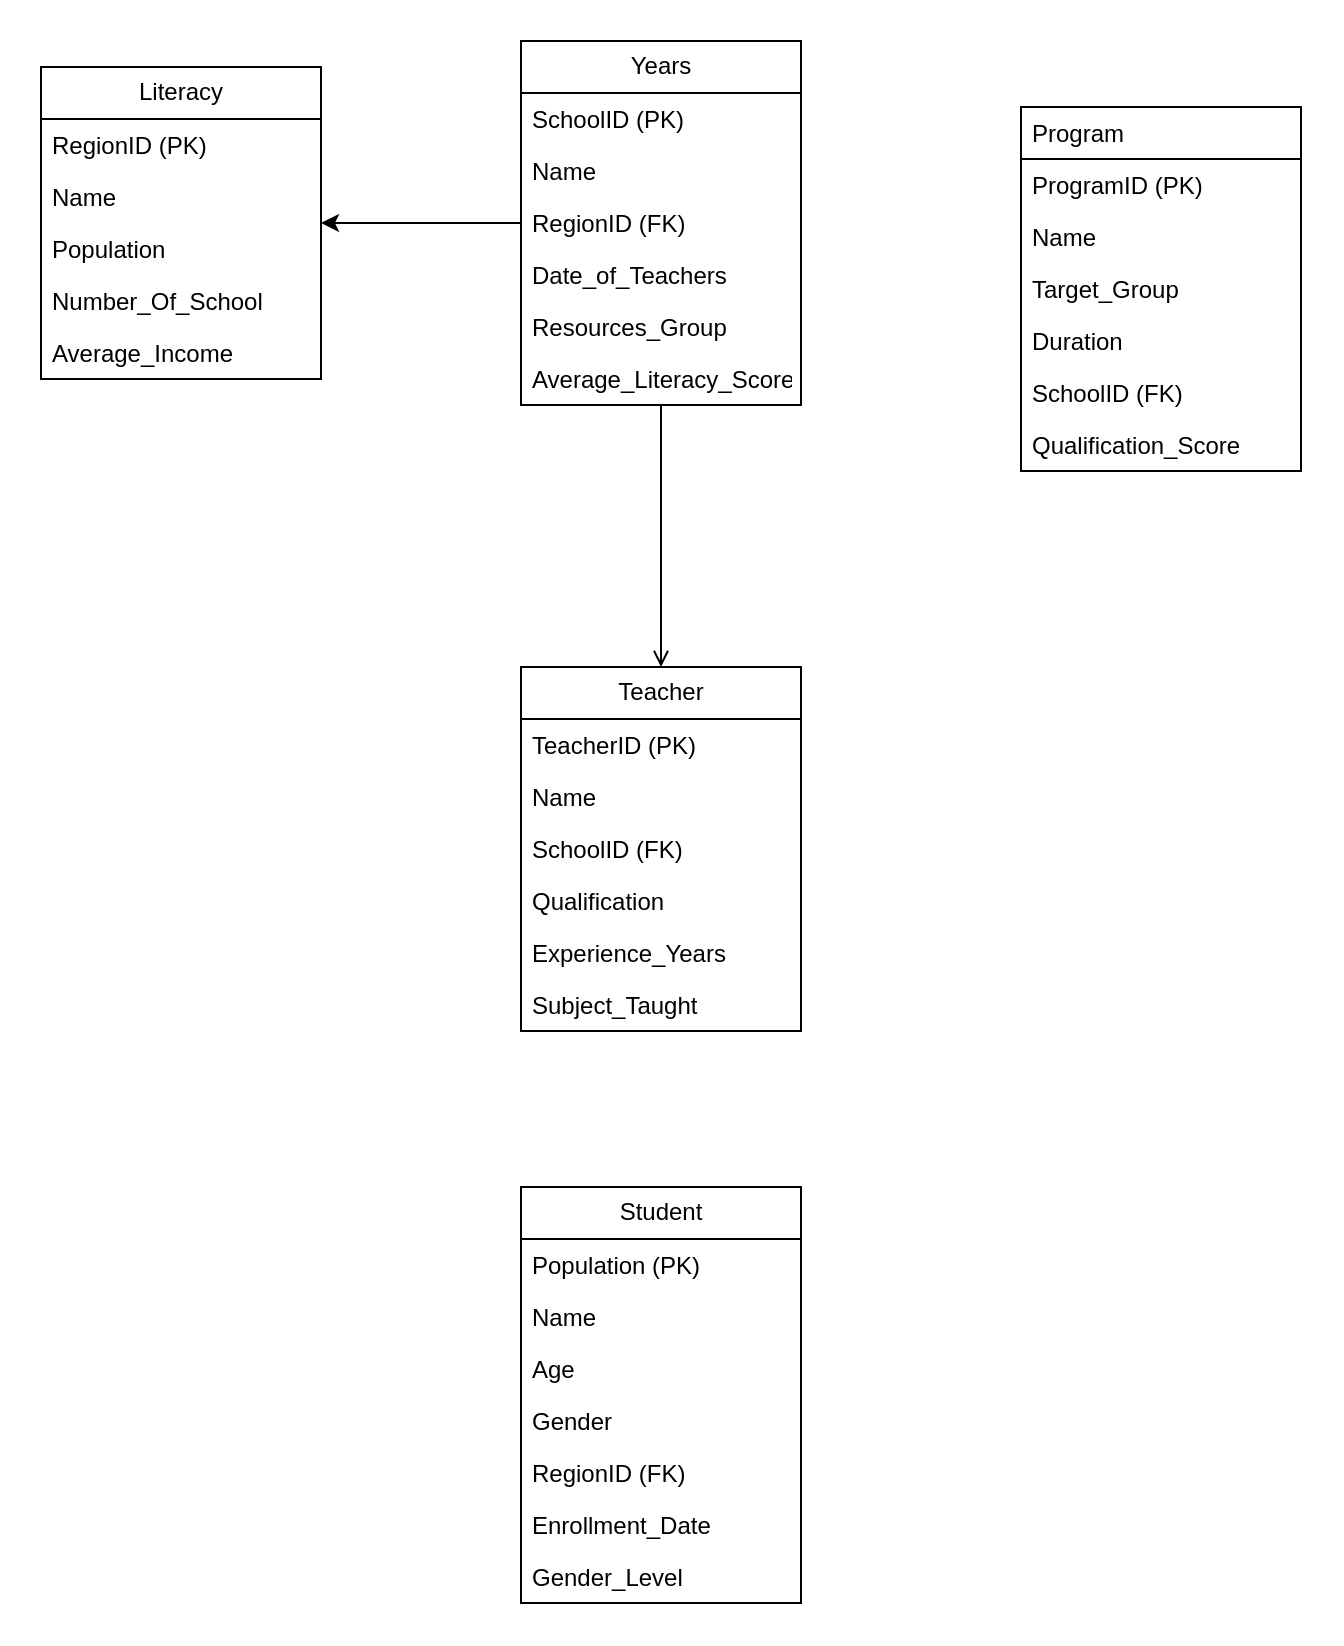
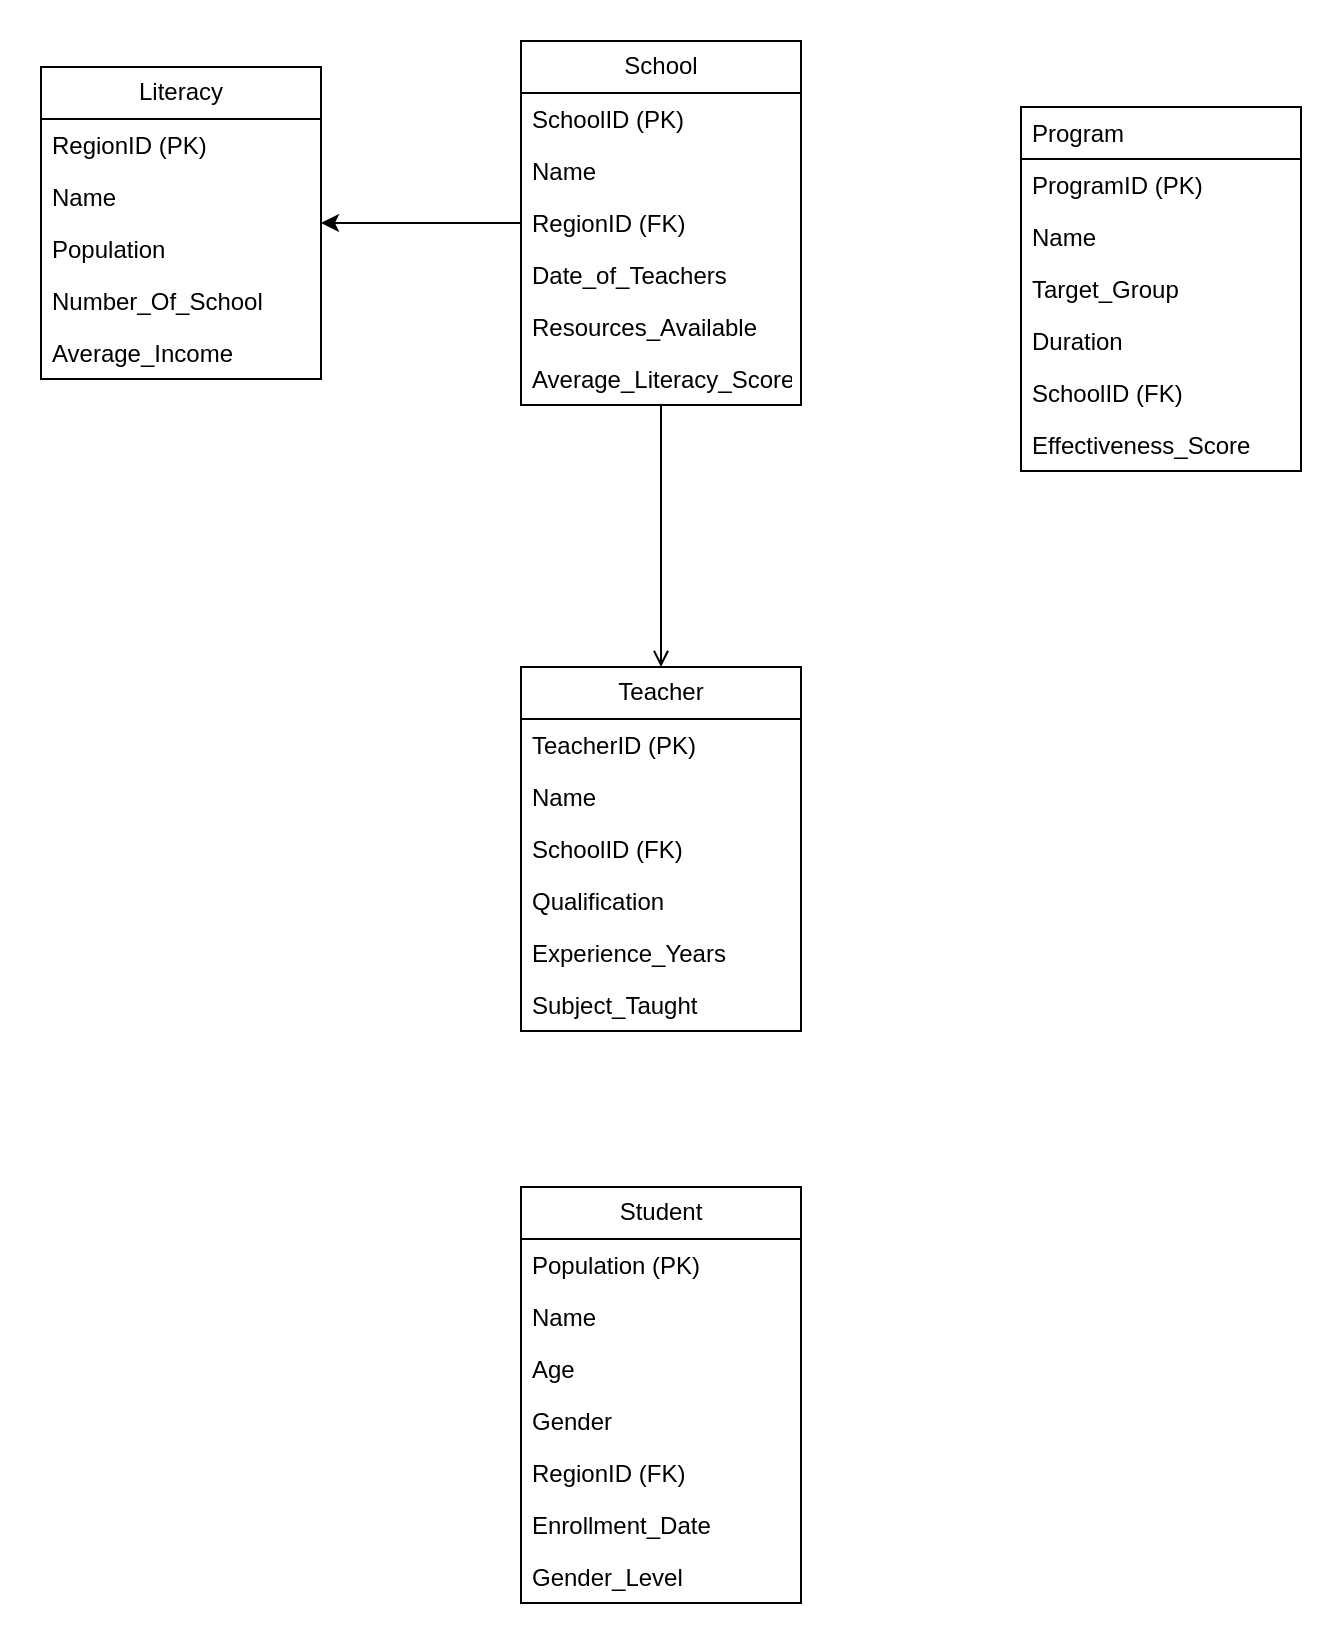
node "Years": label "Years" -> "School"
node "Resources_Group": label "Resources_Group" -> "Resources_Available"
node "Qualification_Score": label "Qualification_Score" -> "Effectiveness_Score"
